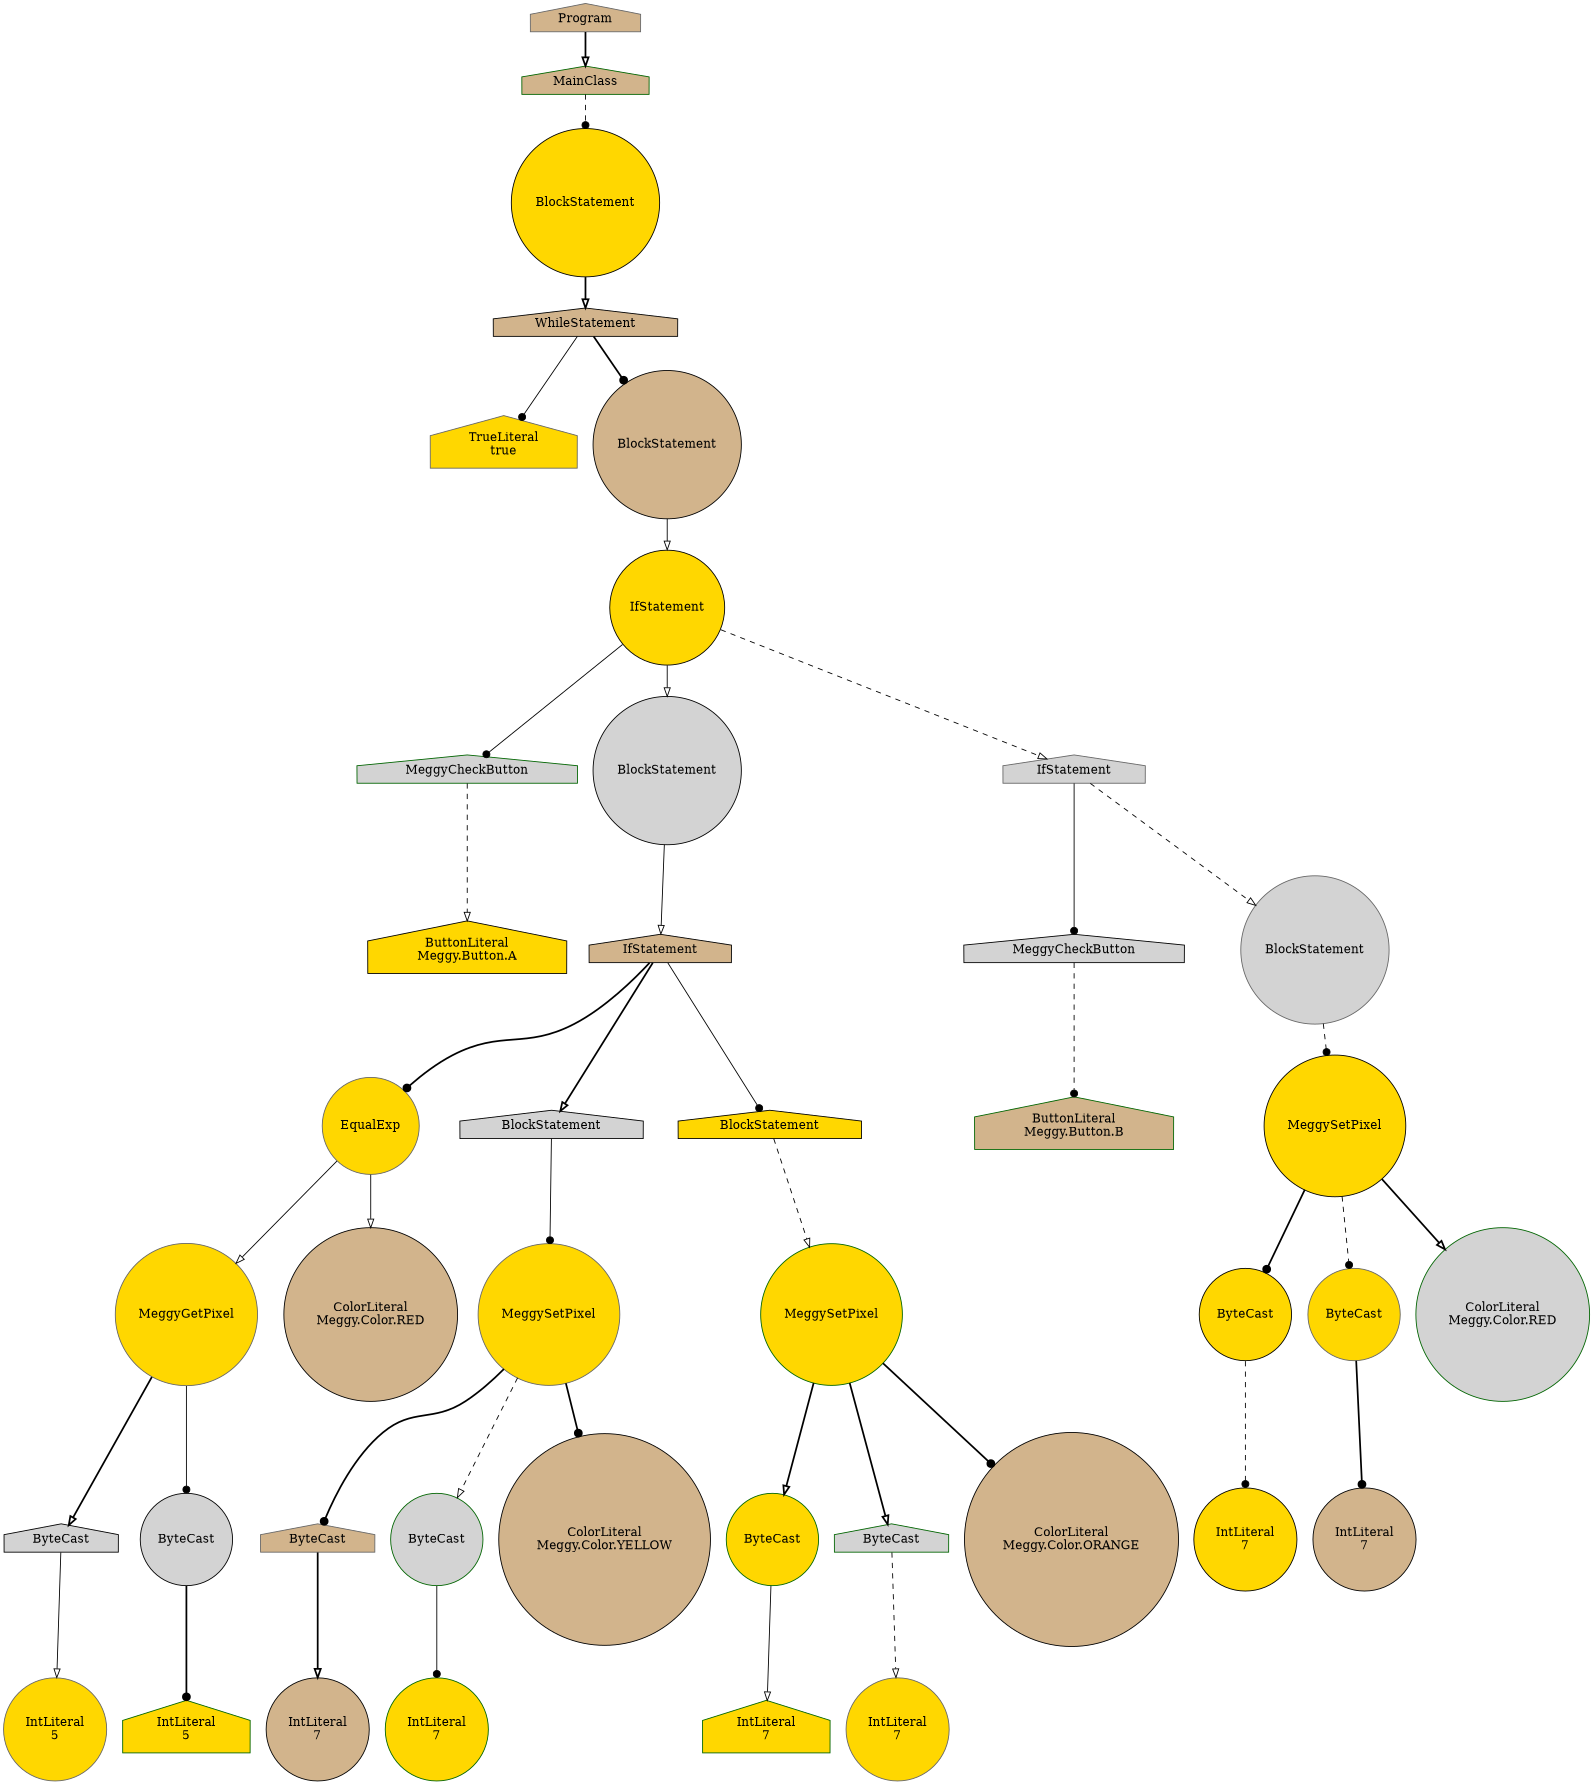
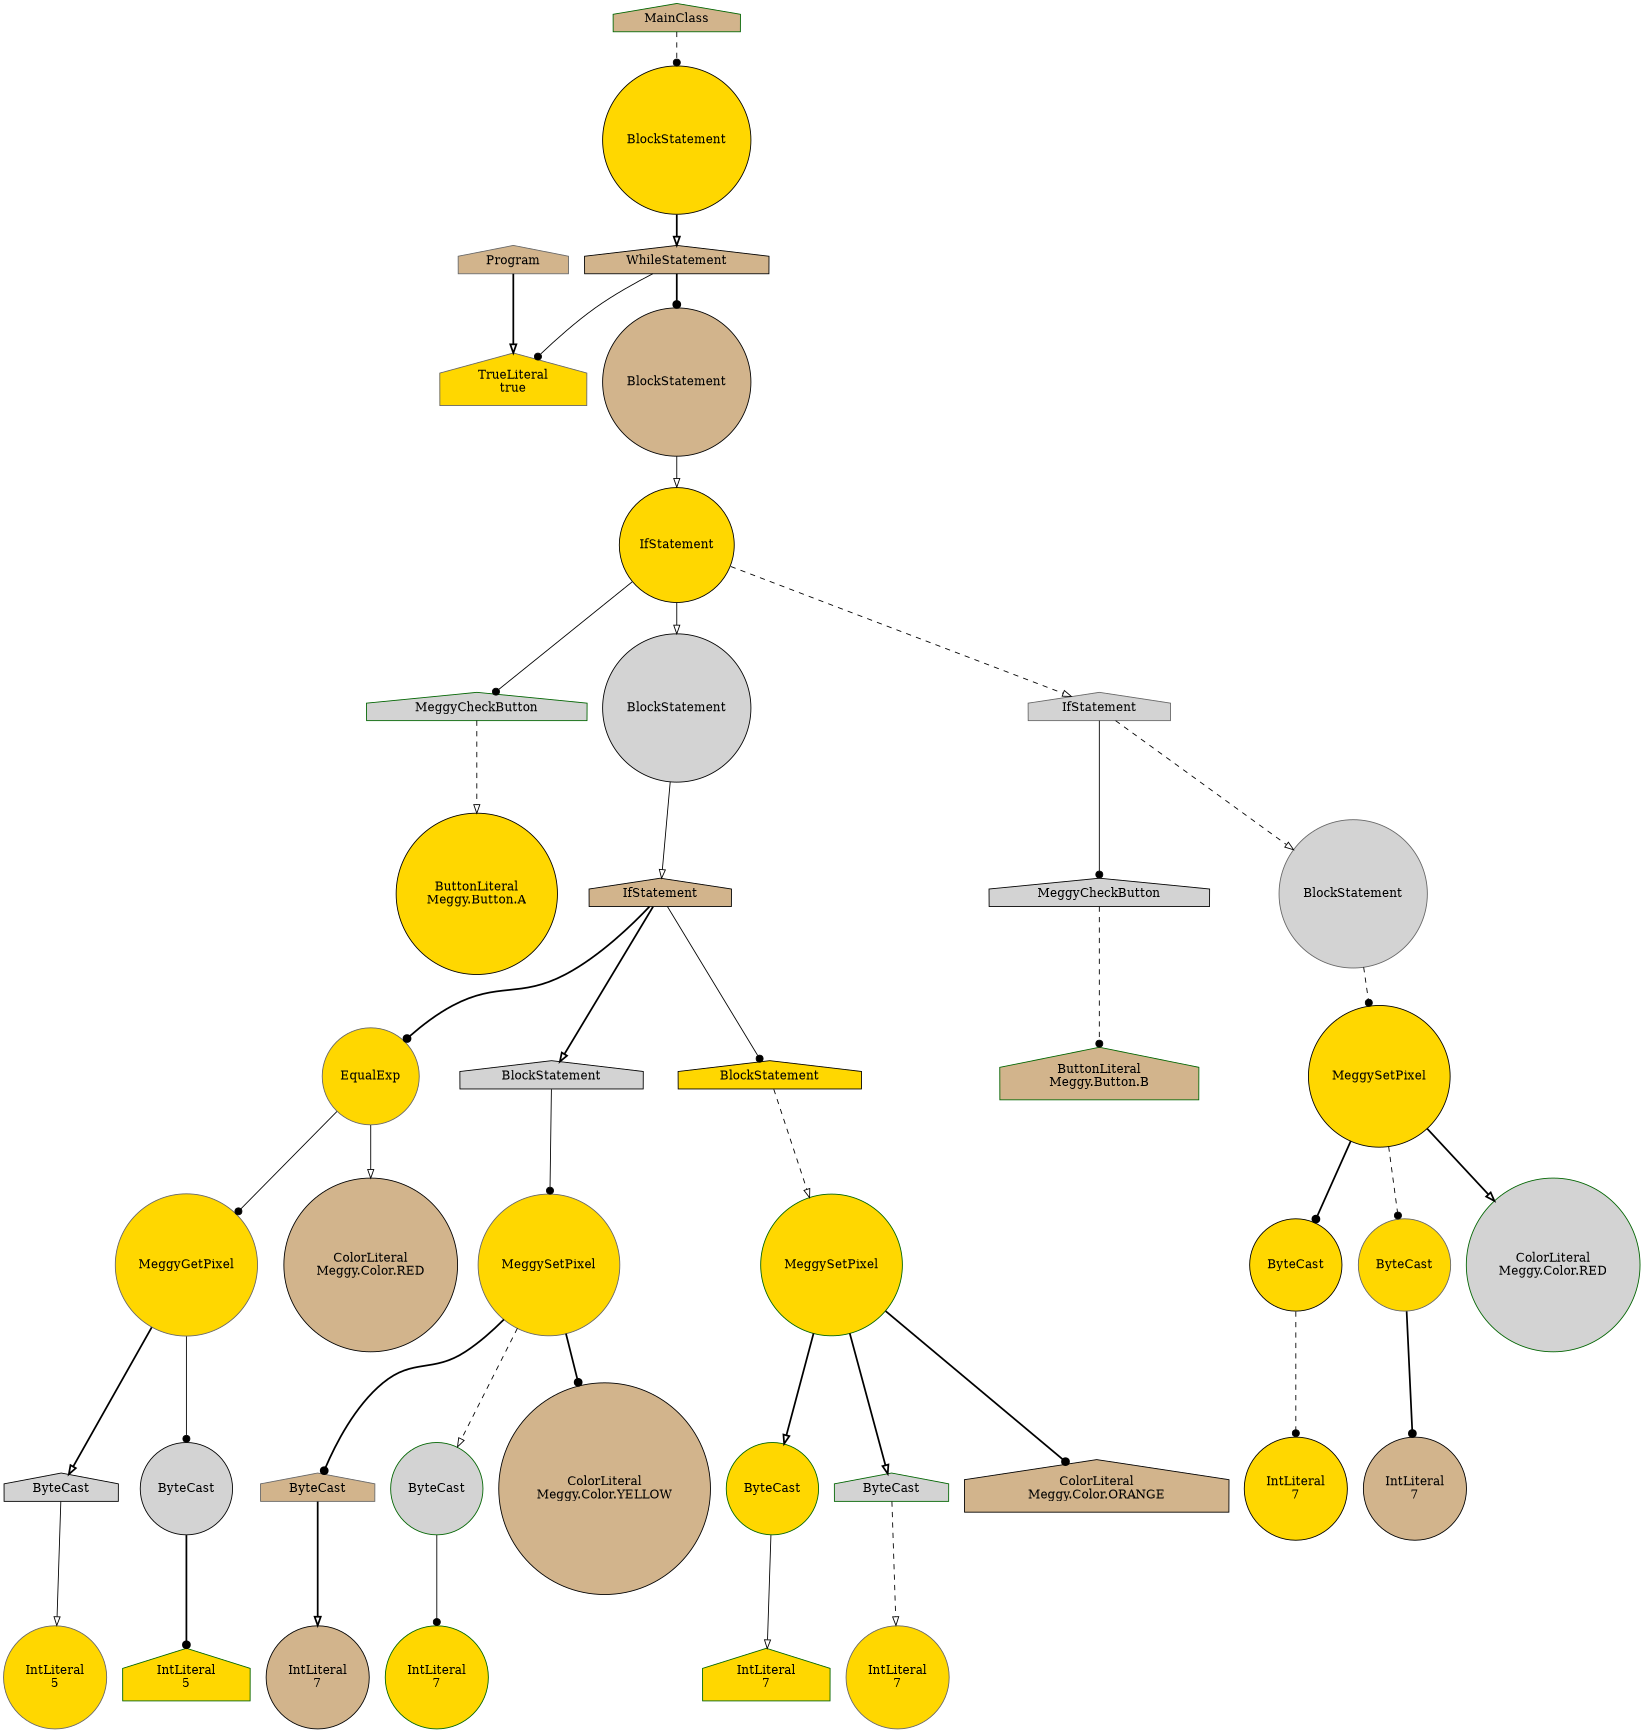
edge "Program" -> "MainClass": now "Program" -> "TrueLiteral true"
node "ButtonLiteral Meggy.Button.A": shape house -> circle
edge "EqualExp" -> "MeggyGetPixel": arrowhead onormal -> dot
node "ColorLiteral Meggy.Color.ORANGE": shape circle -> house
